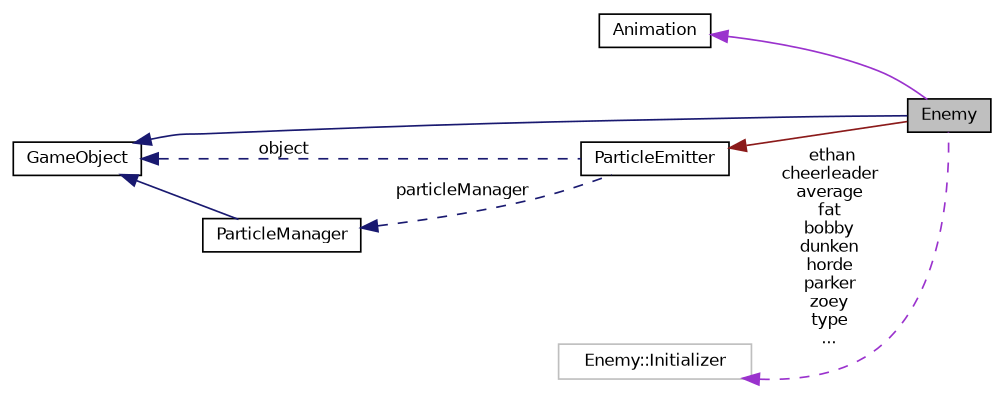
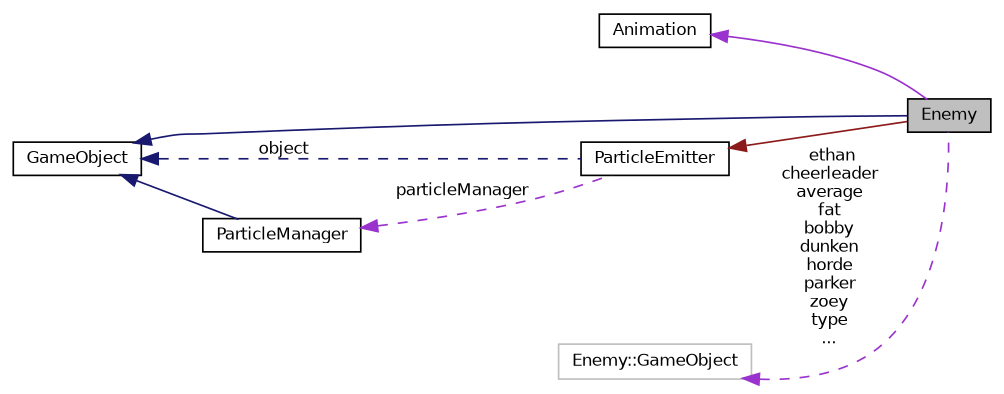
edge "ParticleEmitter" -> "ParticleManager": color midnightblue -> darkorchid3
node "Enemy::Initializer": label "Enemy::Initializer" -> "Enemy::GameObject"
